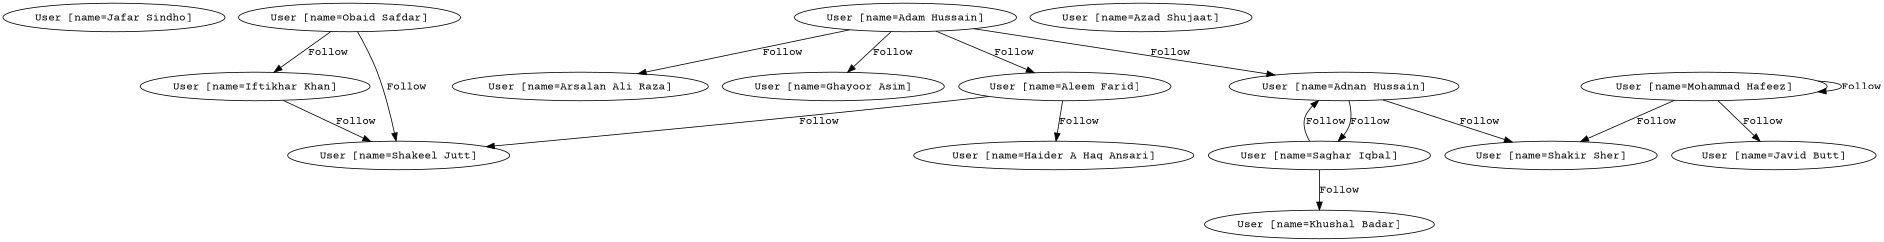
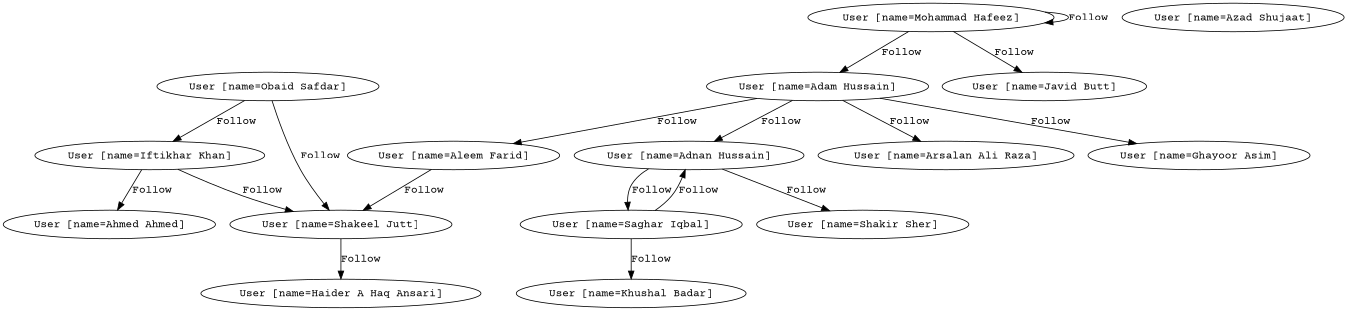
node "User [name=Jafar Sindho]": removed
edge "User [name=Aleem Farid]" -> "User [name=Haider A Haq Ansari]": now "User [name=Shakeel Jutt]" -> "User [name=Haider A Haq Ansari]"
edge "User [name=Mohammad Hafeez]" -> "User [name=Shakir Sher]": now "User [name=Mohammad Hafeez]" -> "User [name=Adam Hussain]"
node "User [name=Ahmed Ahmed]": added
